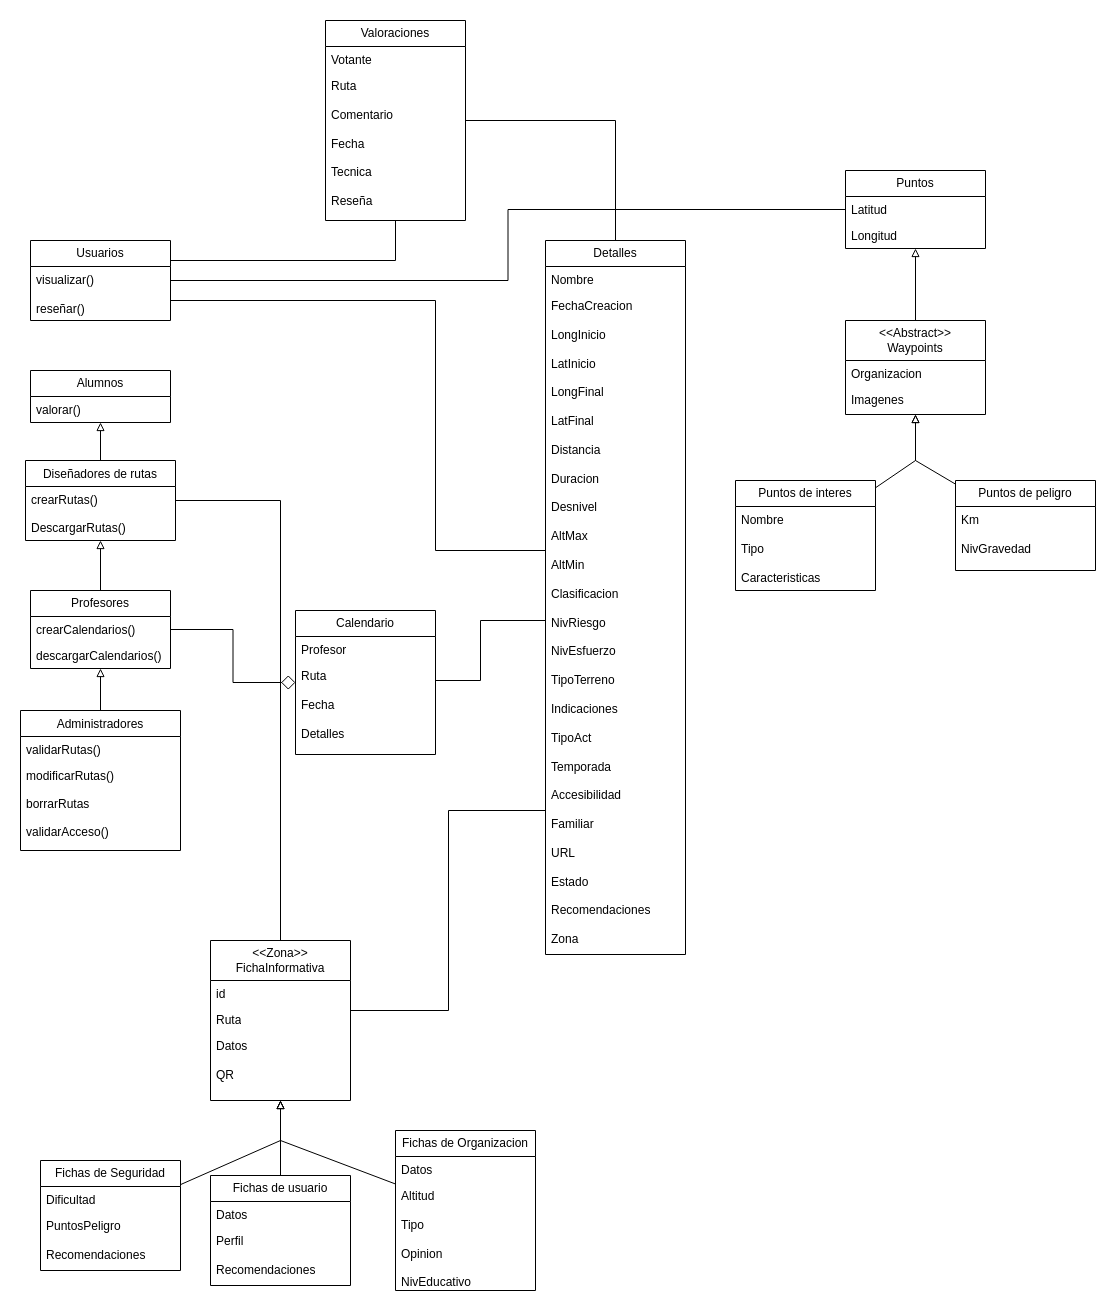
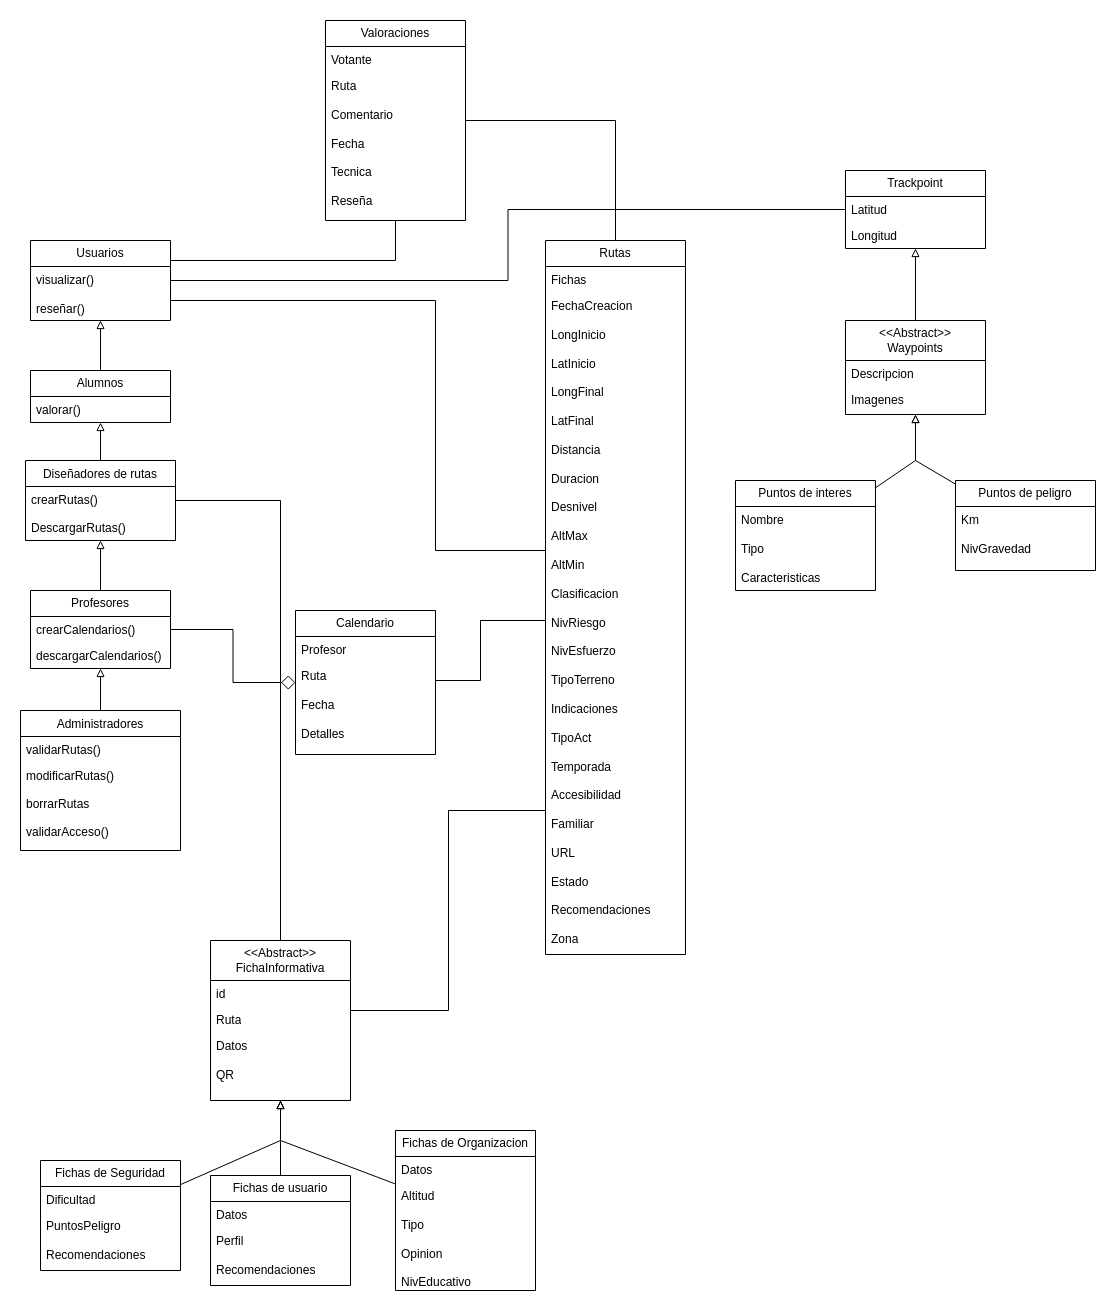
node "Puntos": label "Puntos" -> "Trackpoint"
node "Detalles": label "Detalles" -> "Rutas"
node "Nombre": label "Nombre" -> "Fichas"
edge "Alumnos" -> "Usuarios": added
node "Organizacion": label "Organizacion" -> "Descripcion"
node "<<Zona>> FichaInformativa": label "<<Zona>> FichaInformativa" -> "<<Abstract>> FichaInformativa"
